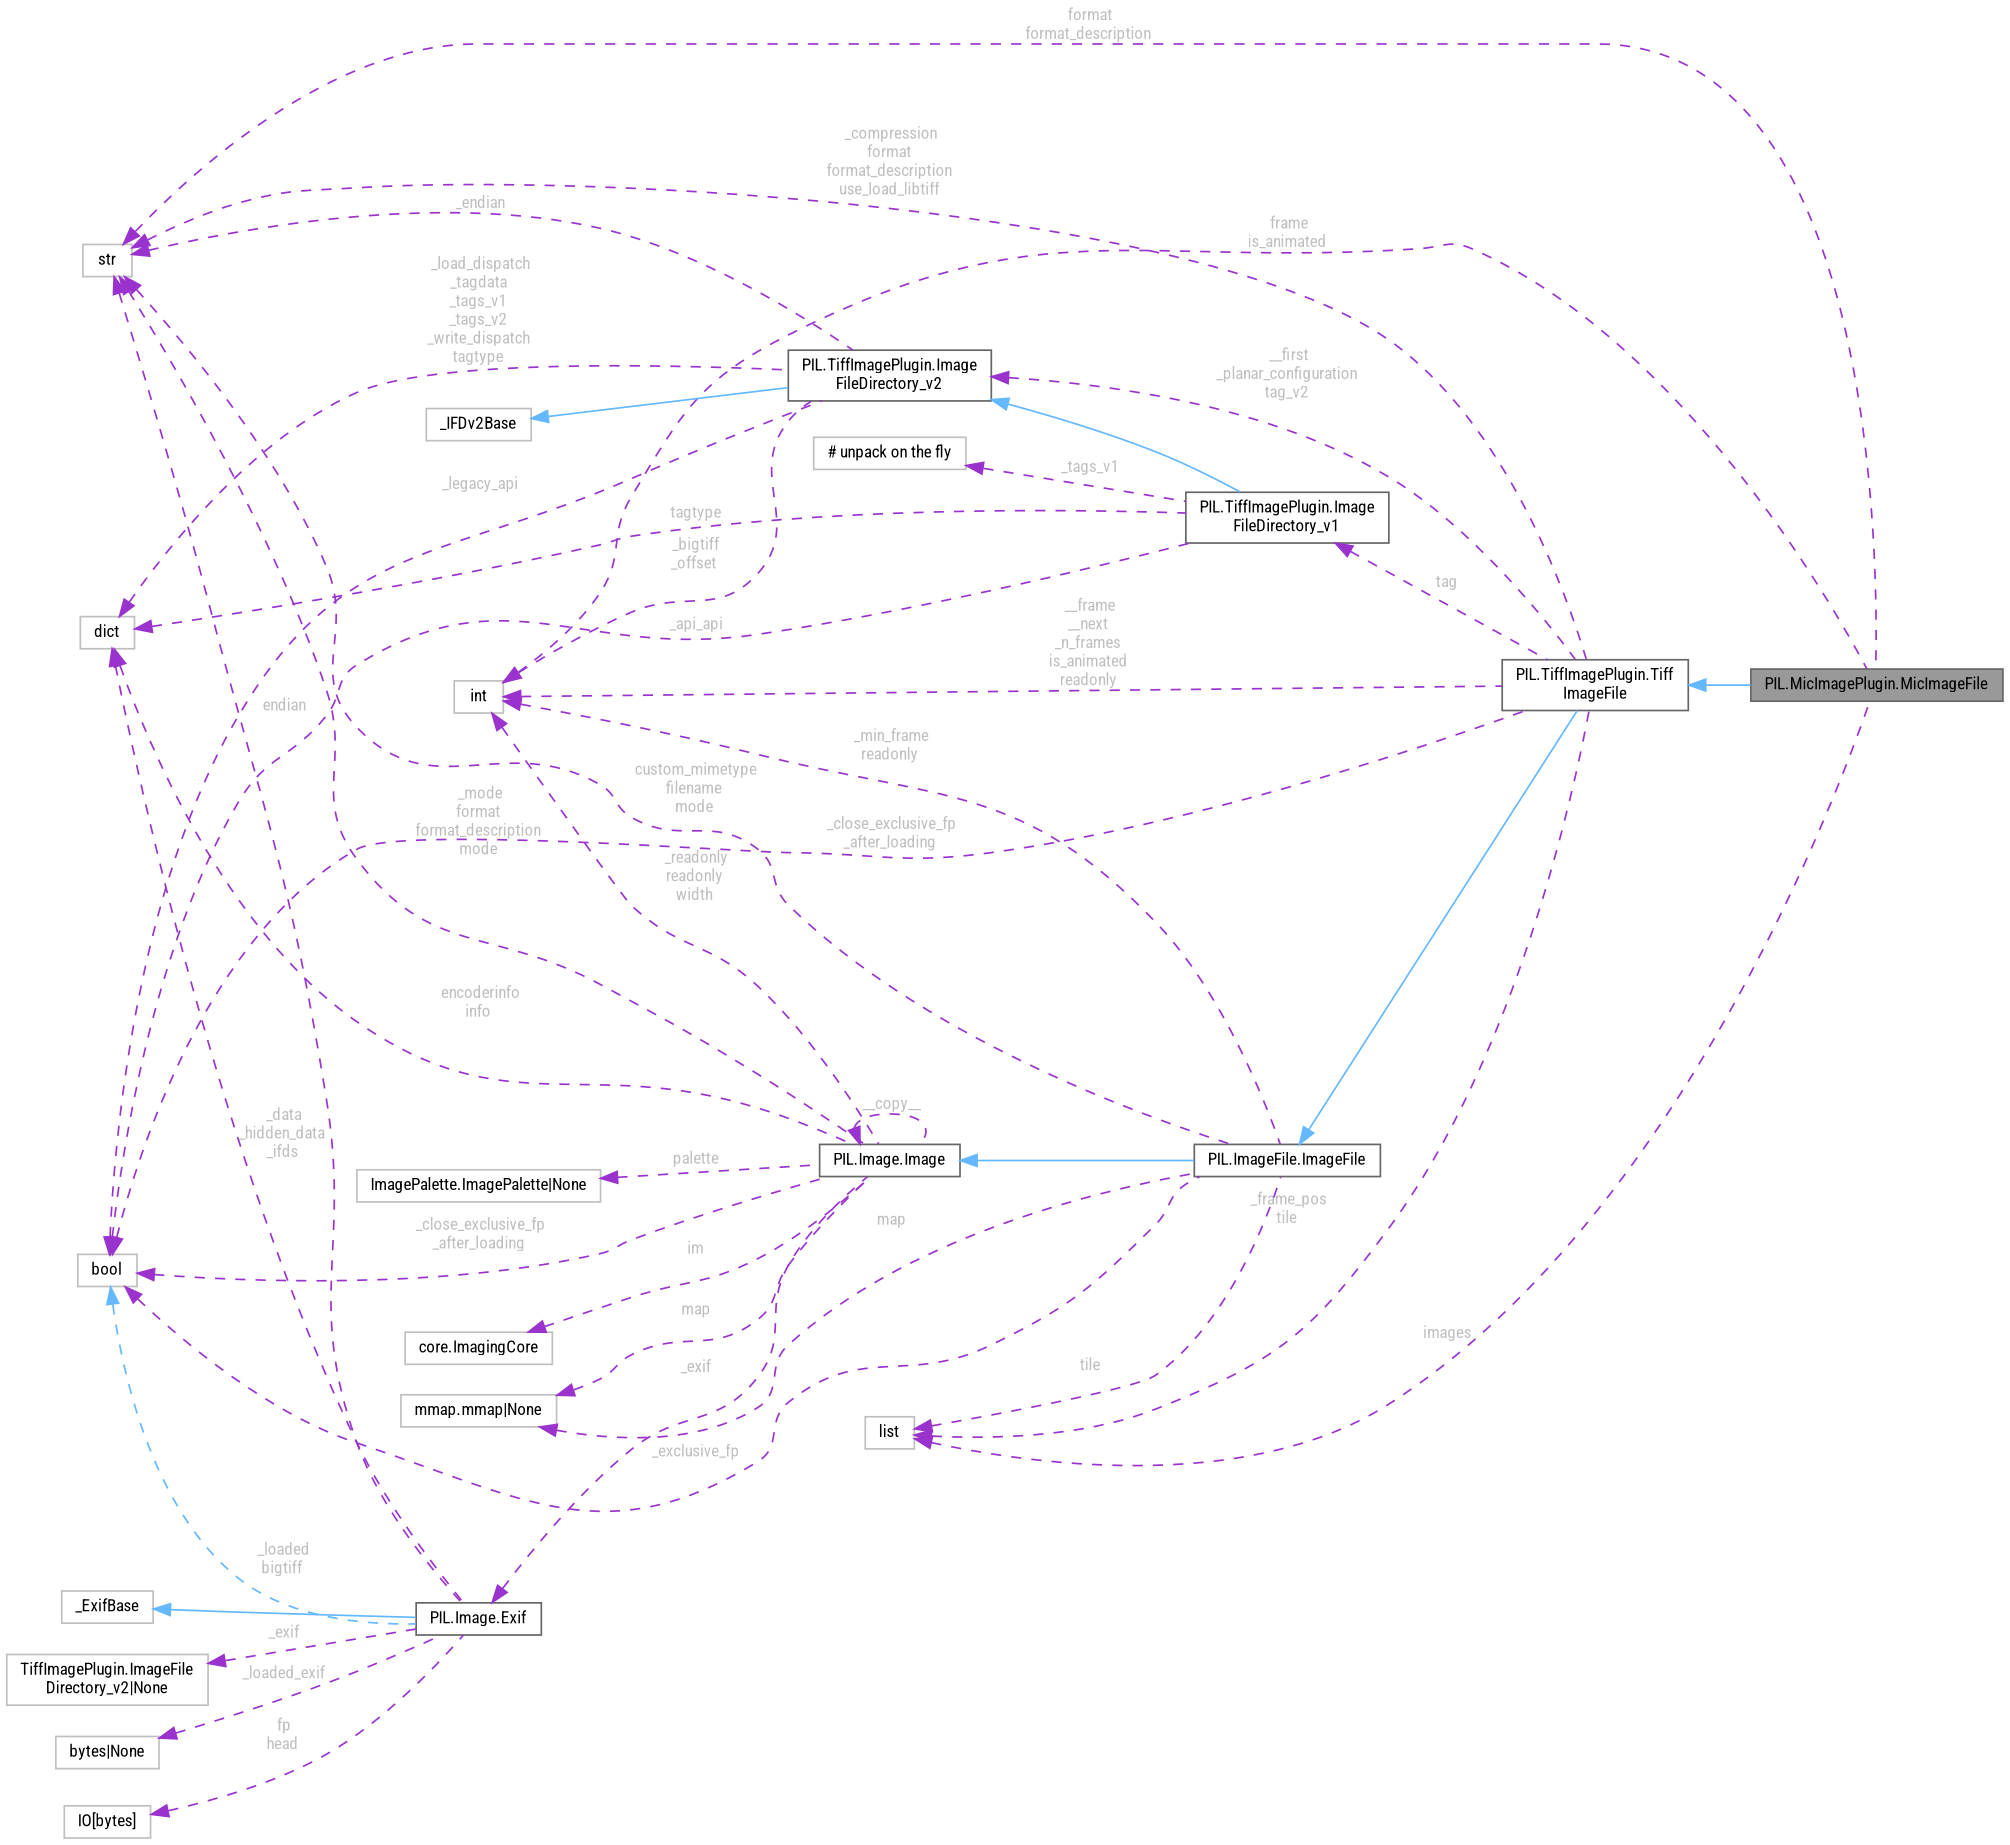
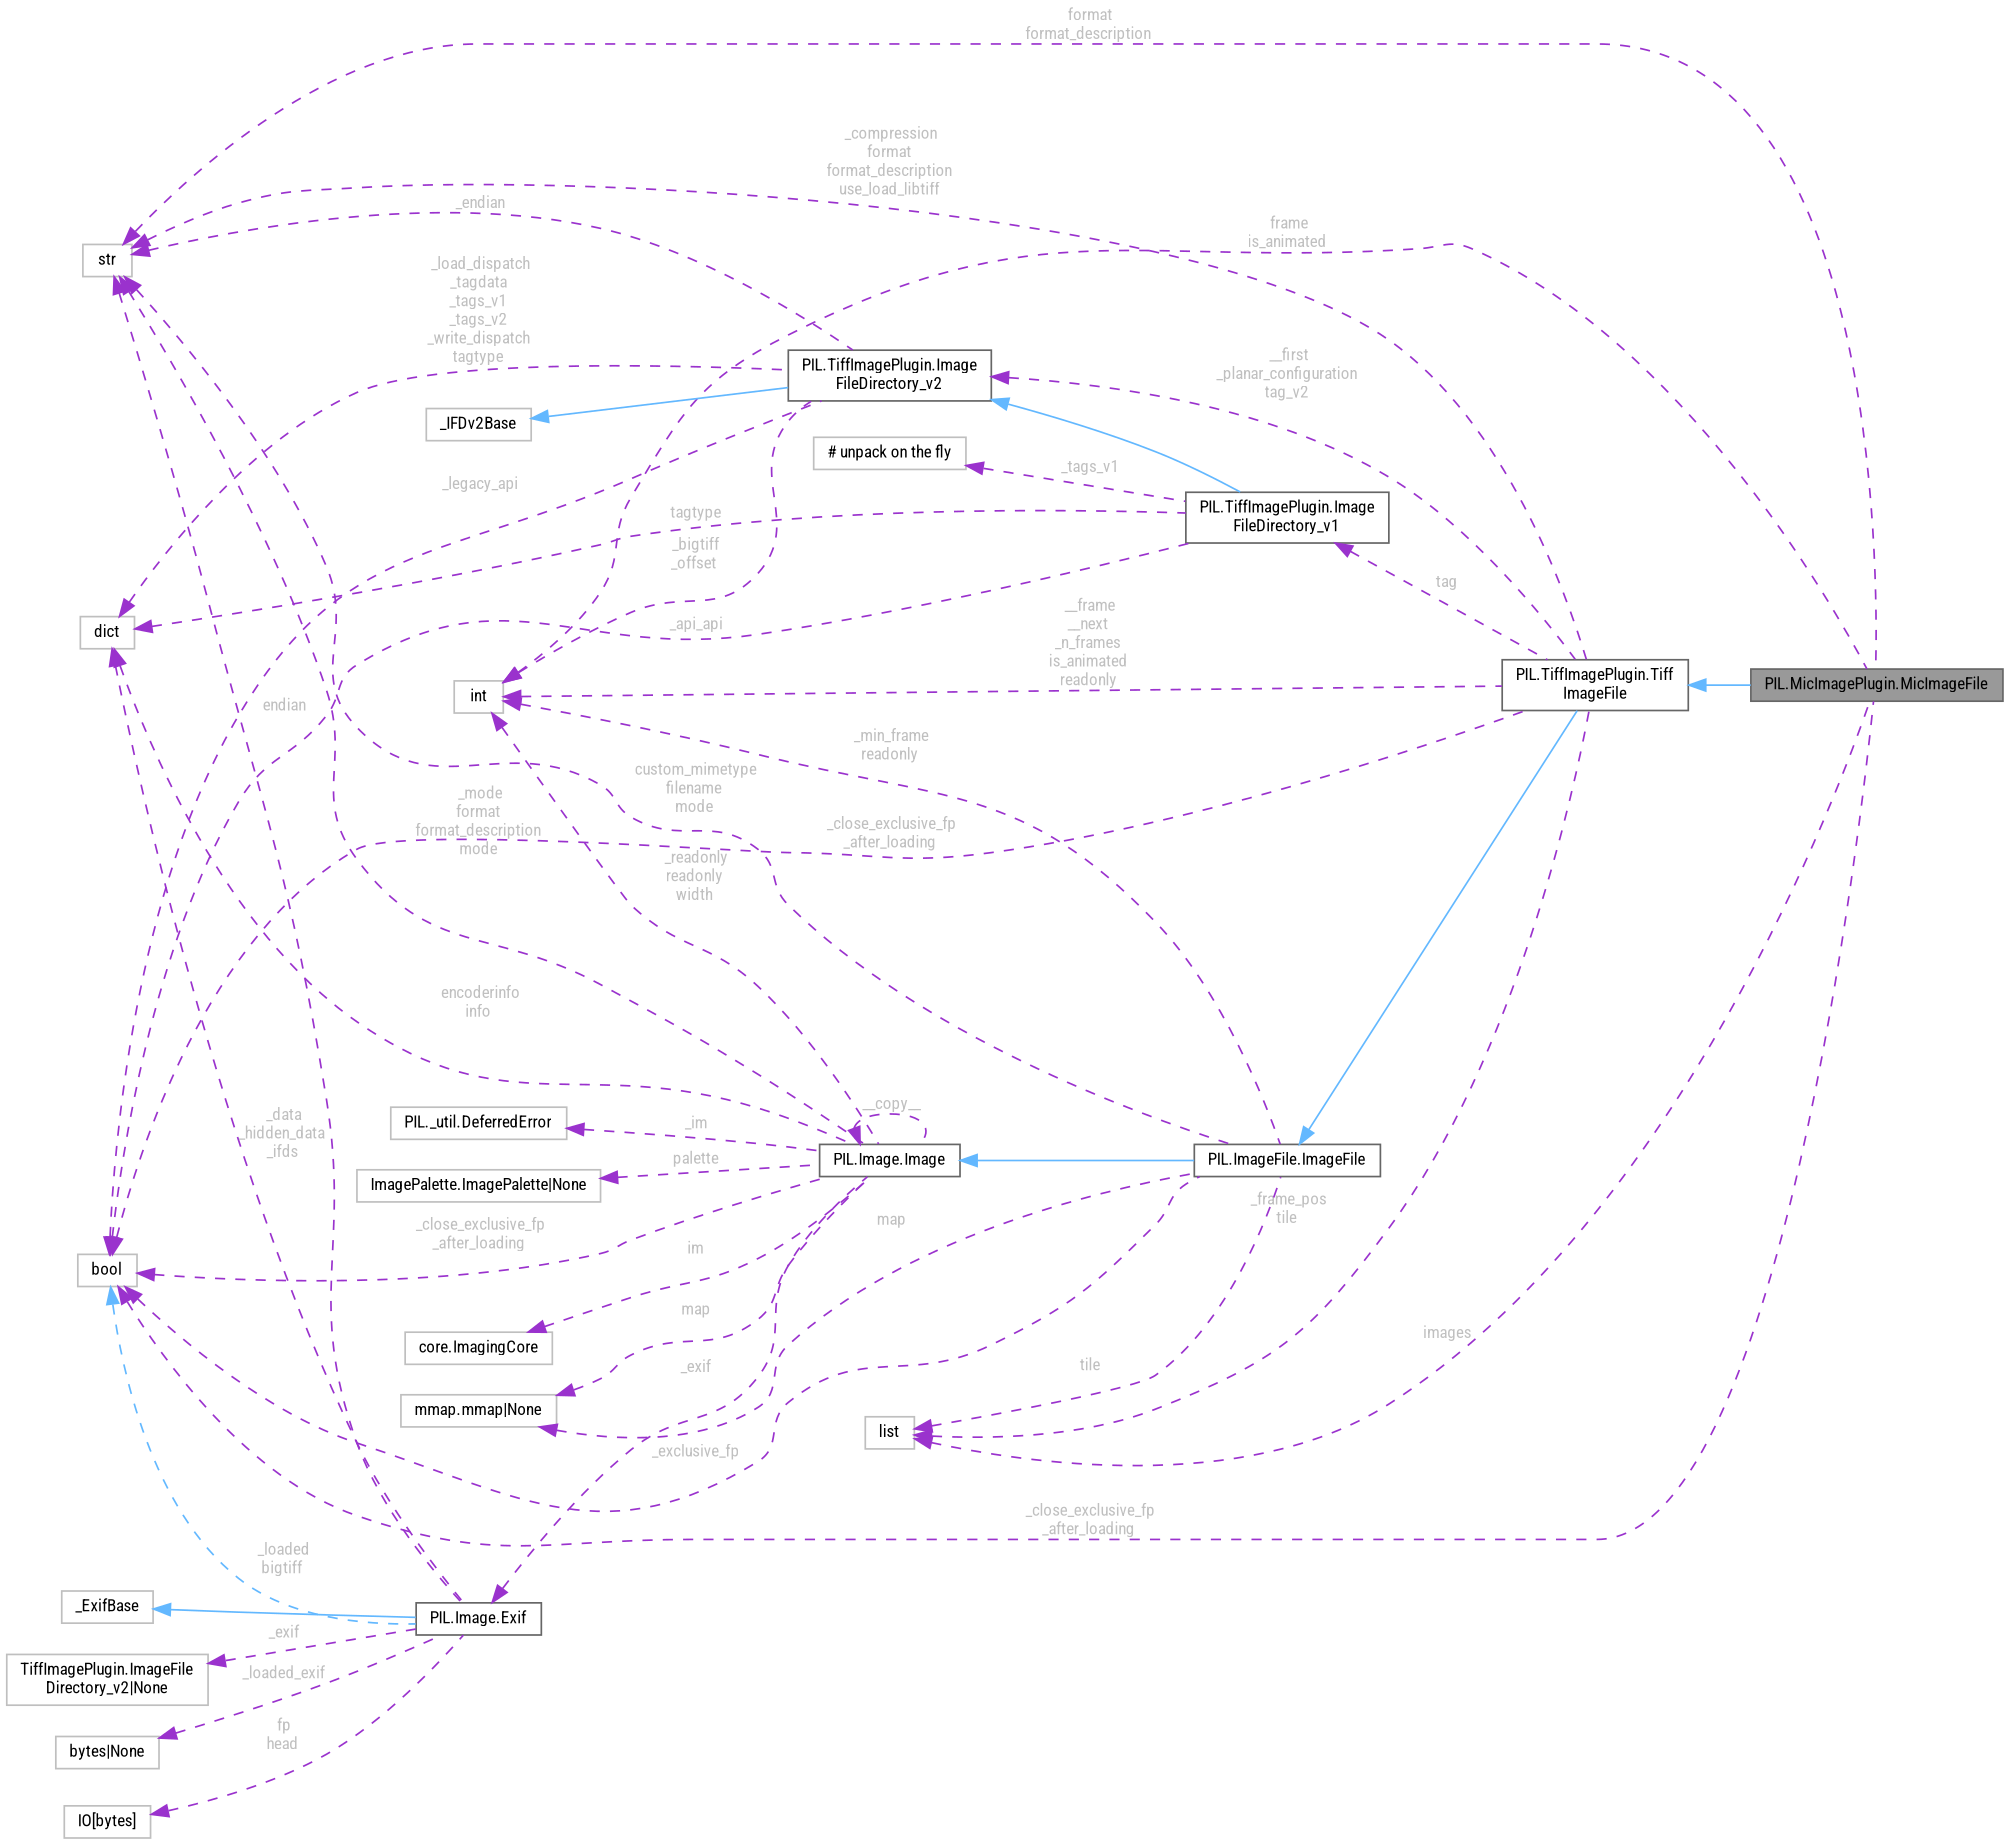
node "PIL._util.DeferredError": added
edge "PIL.MicImagePlugin.MicImageFile" -> "bool": added, label "_close_exclusive_fp _after_loading"
